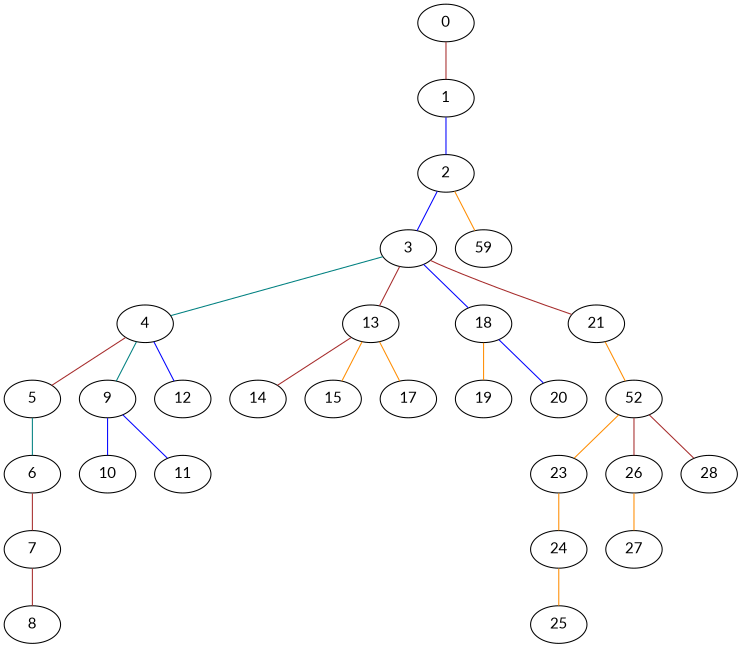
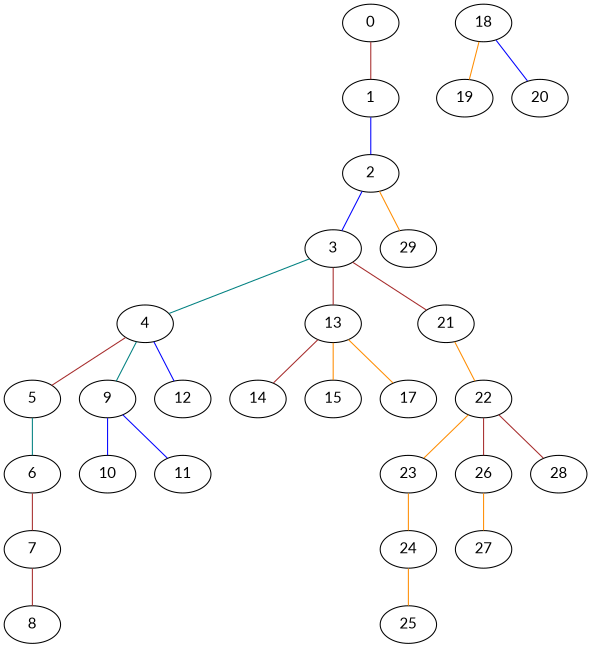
node "59": label "59" -> "29"
edge "3" -- "18": removed
node "52": label "52" -> "22"
